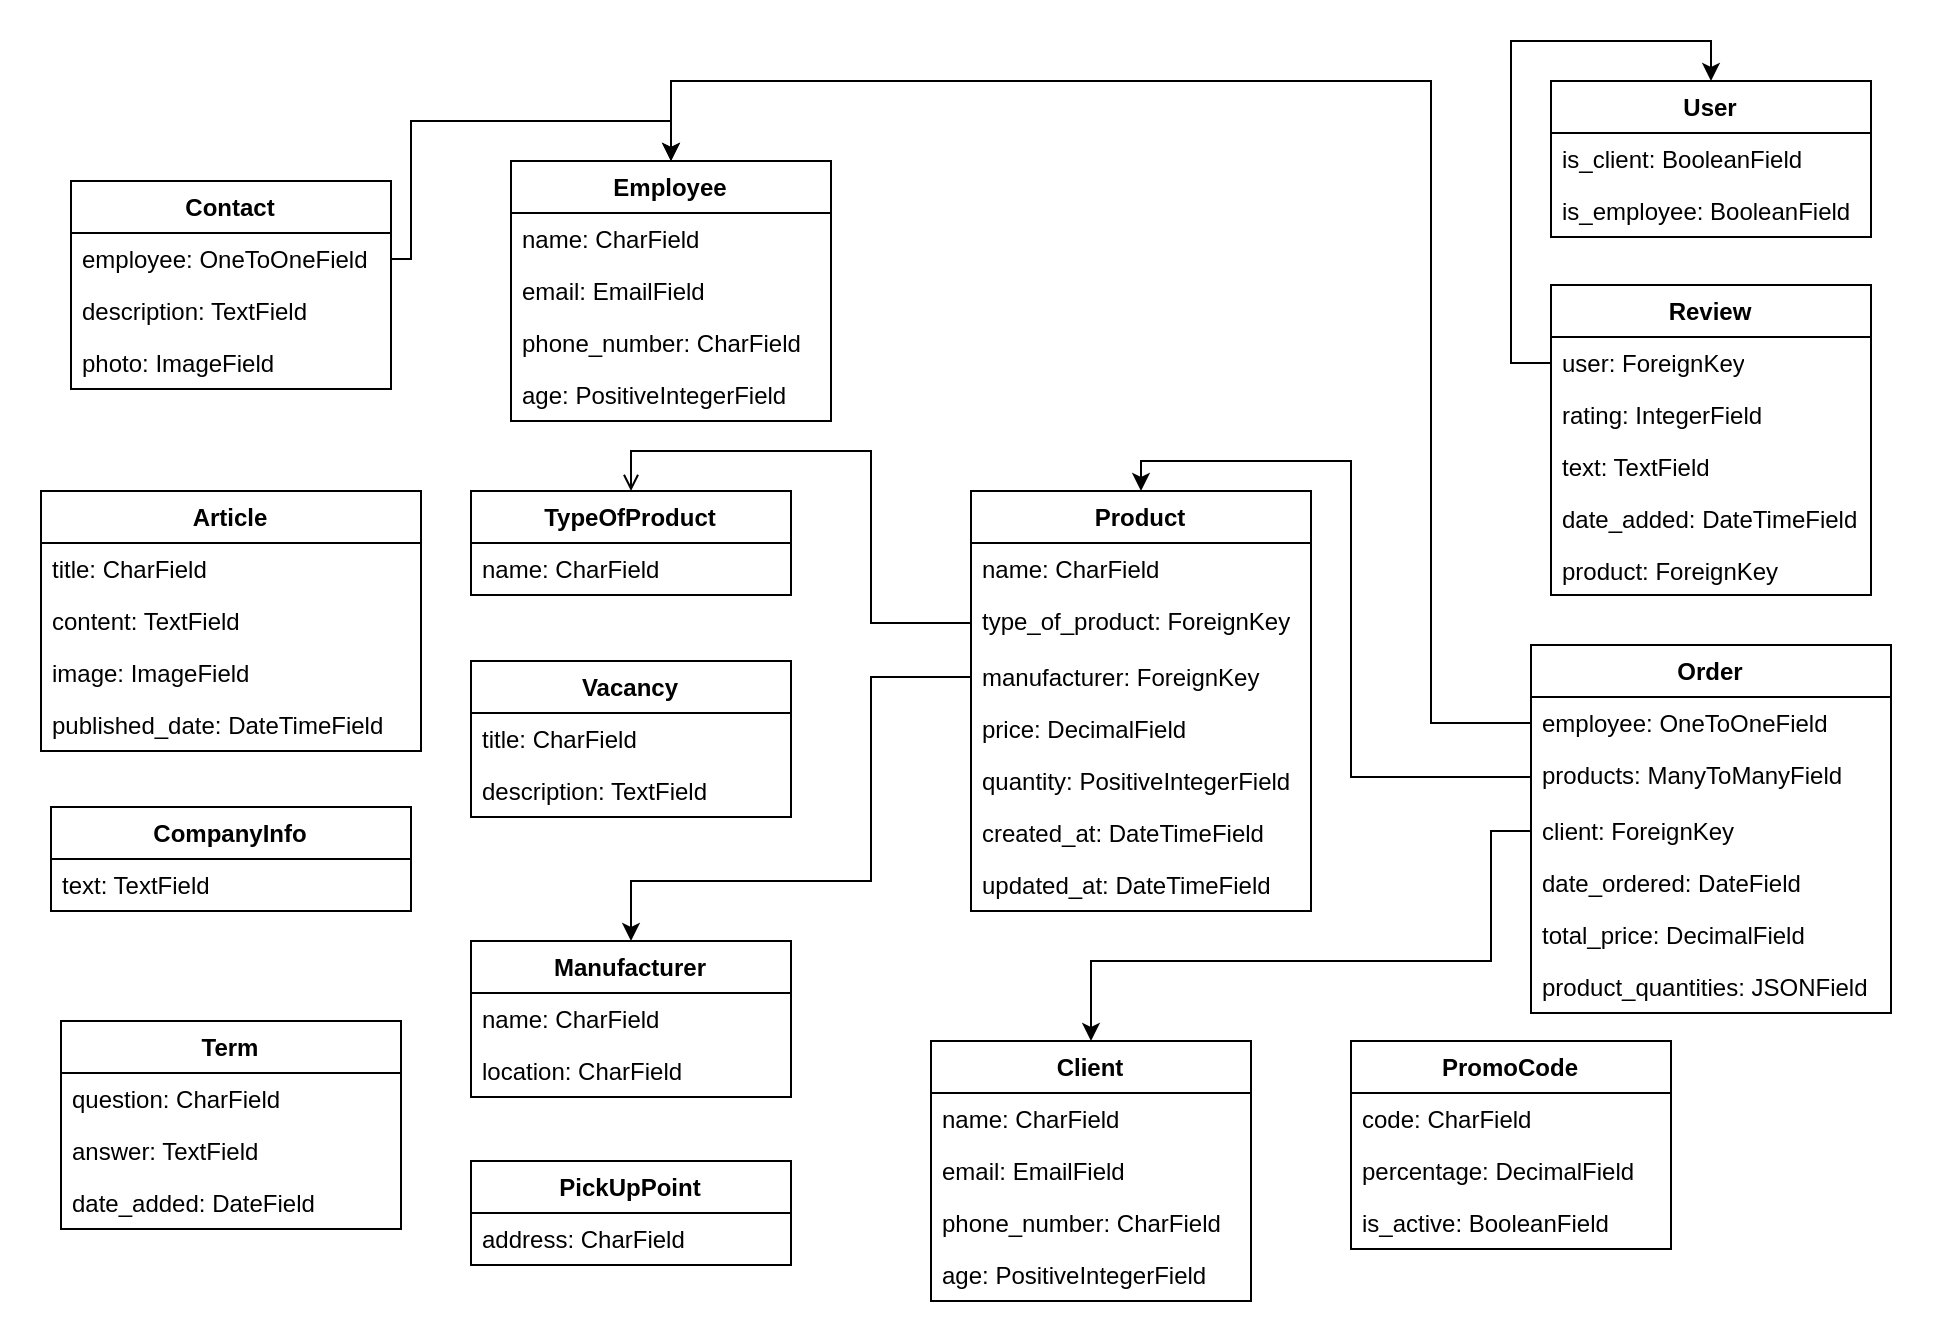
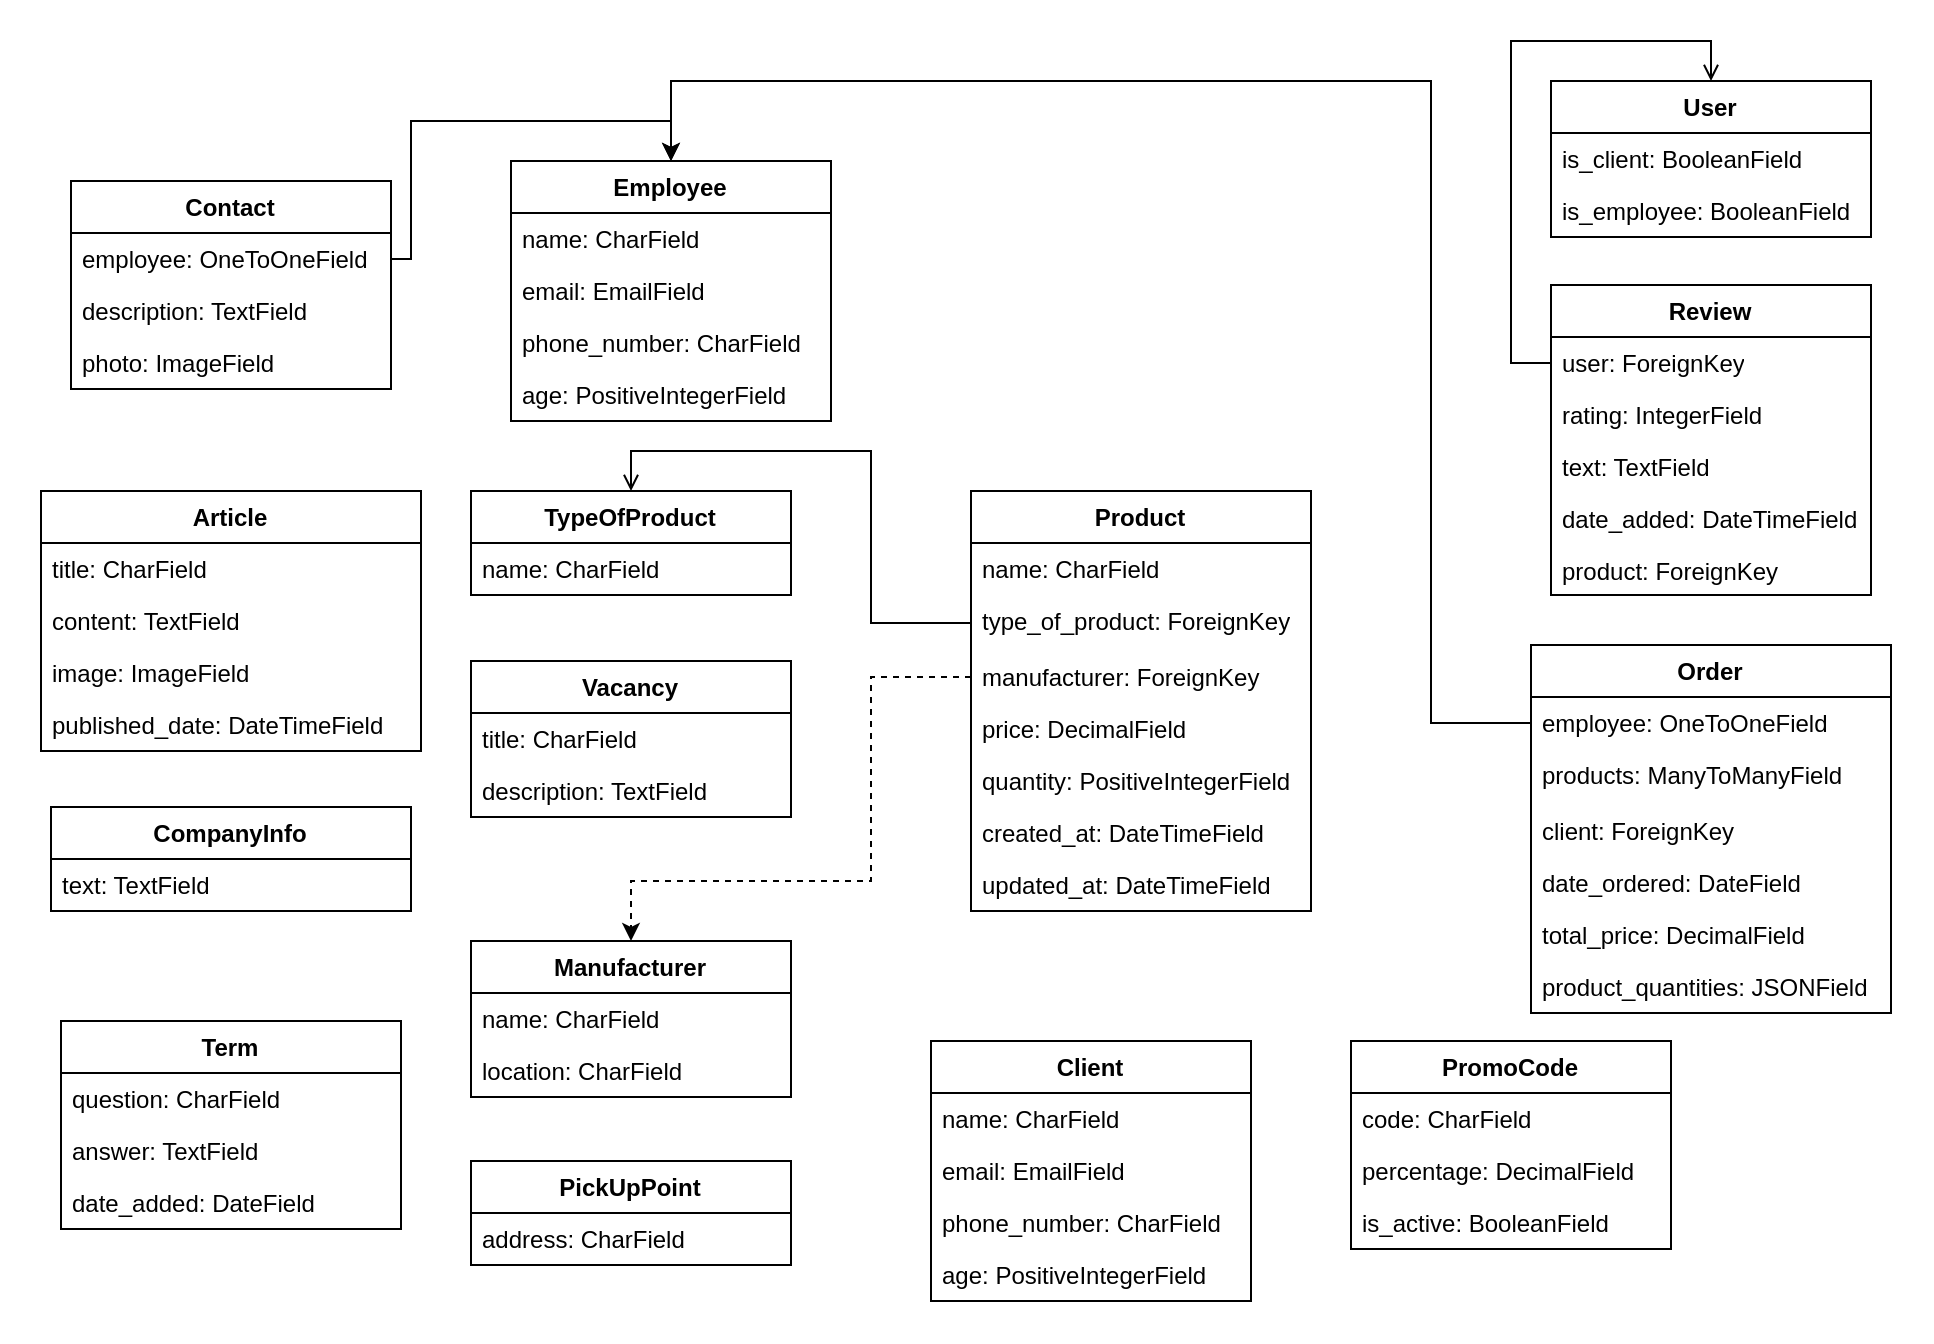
edge "user: ForeignKey" -> "User": arrowhead classic -> open
edge "products: ManyToManyField" -> "Product": removed
edge "manufacturer: ForeignKey" -> "Manufacturer": style solid -> dashed
edge "client: ForeignKey" -> "Client": removed
